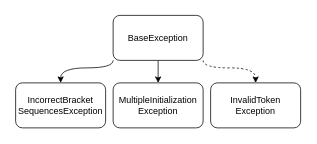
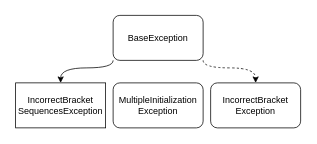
edge "BaseException" -> "MultipleInitialization Exception": removed
node "IncorrectBracket SequencesException": shape rounded rectangle -> rectangle
node "InvalidToken Exception": label "InvalidToken Exception" -> "IncorrectBracket Exception"
